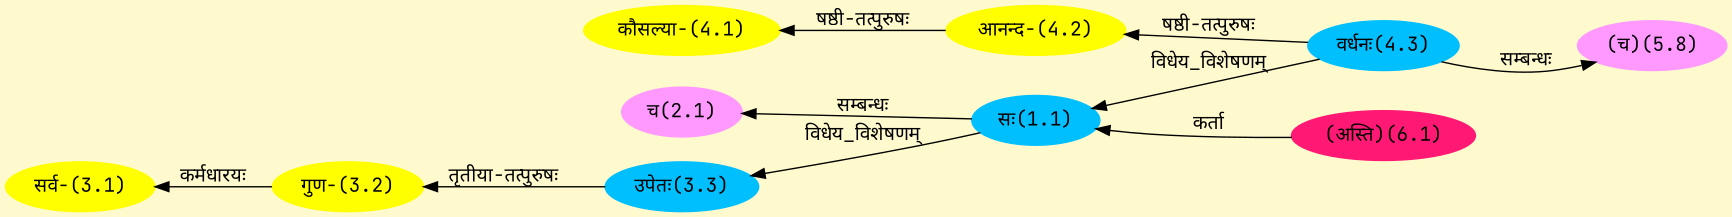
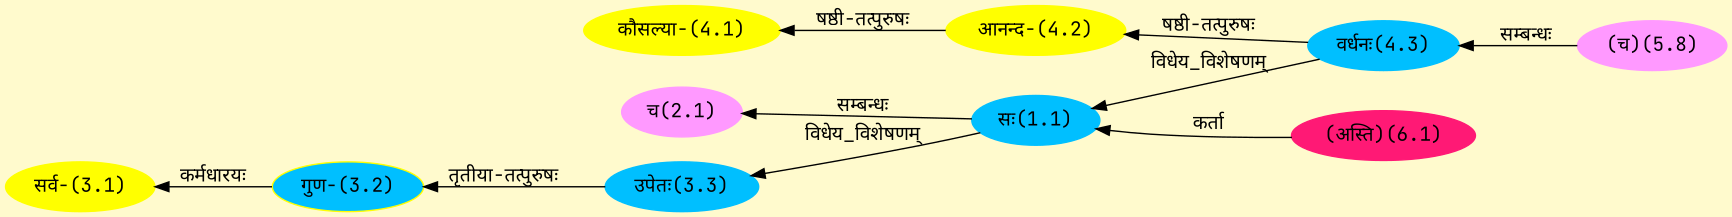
edge "वर्धनः(4.3)" -> "(च)(5.8)": reversed
node "गुण-(3.2)": fillcolor #ffff00 -> #00bfff
